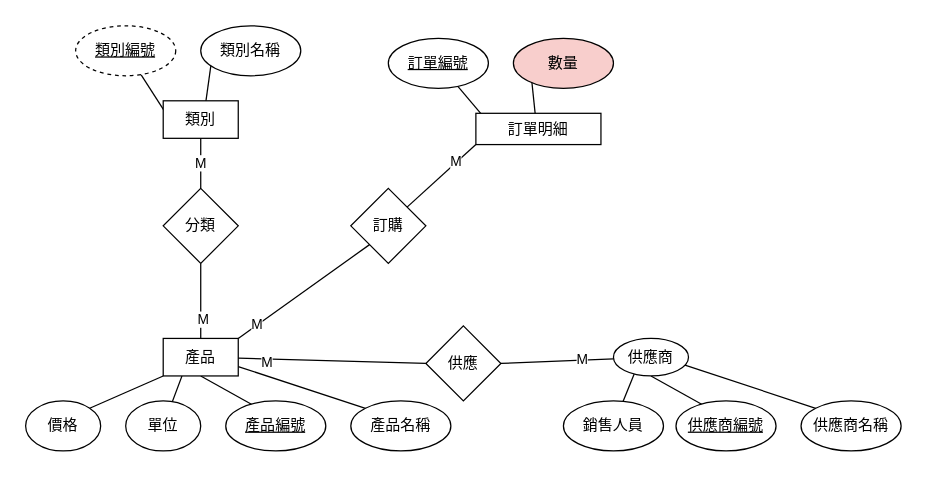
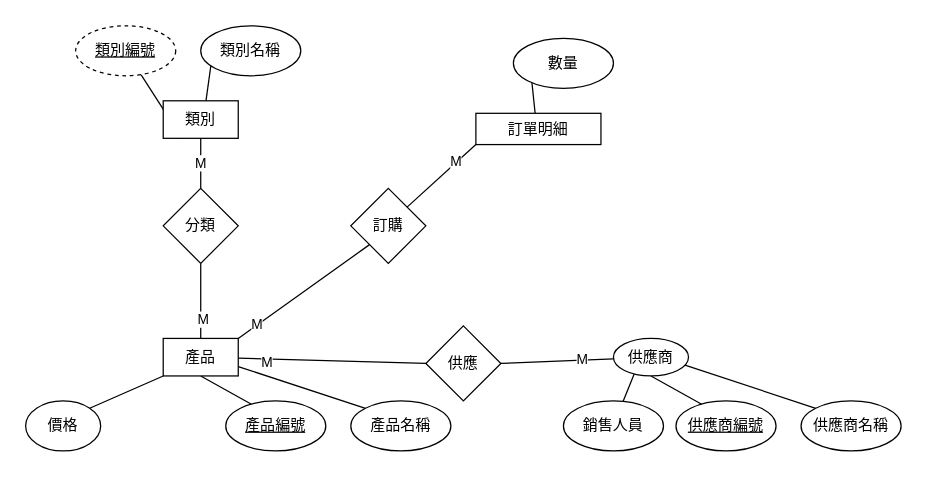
node "訂單編號": removed
node "數量": fillcolor #f8cecc -> #ffffff
edge "訂單編號" -- "訂單明細": removed
edge "產品" -- "單位": removed
node "單位": removed
